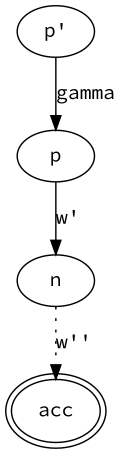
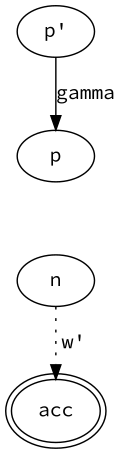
edge "p" -> "n": removed, label "w'"
edge "n" -> "acc": label "w''" -> "w'"
